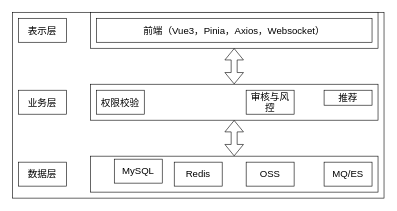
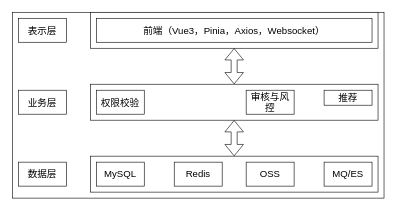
node "MySQL": moved (138, 171) -> (120, 174)
